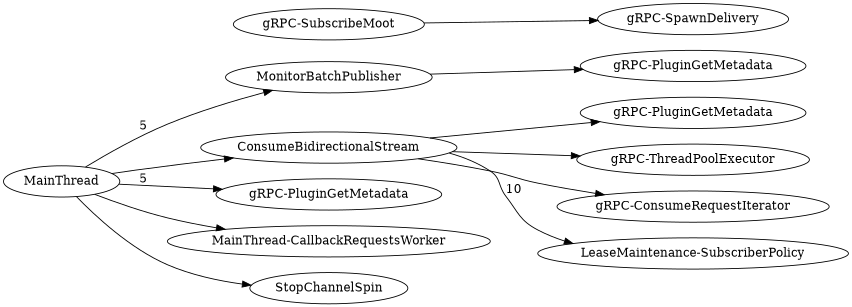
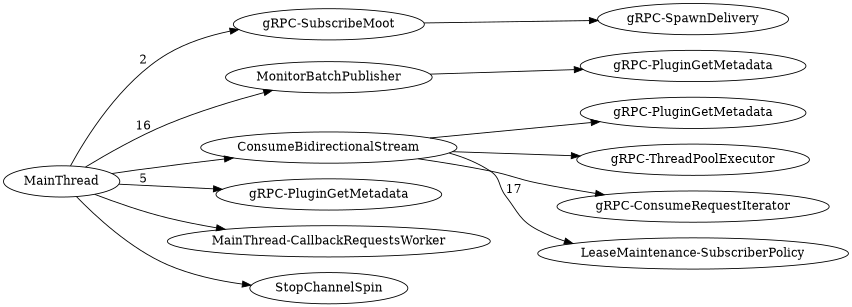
edge "MainThread" -> "gRPC-SubscribeMoot": added, label "2"
edge "MainThread" -> "MonitorBatchPublisher": label "5" -> "16"
edge "ConsumeBidirectionalStream" -> "LeaseMaintenance-SubscriberPolicy": label "10" -> "17"
